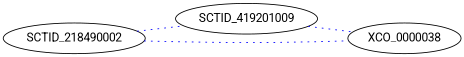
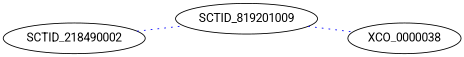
node "SCTID_419201009": label "SCTID_419201009" -> "SCTID_819201009"
edge "SCTID_218490002" -- "XCO_0000038": removed
